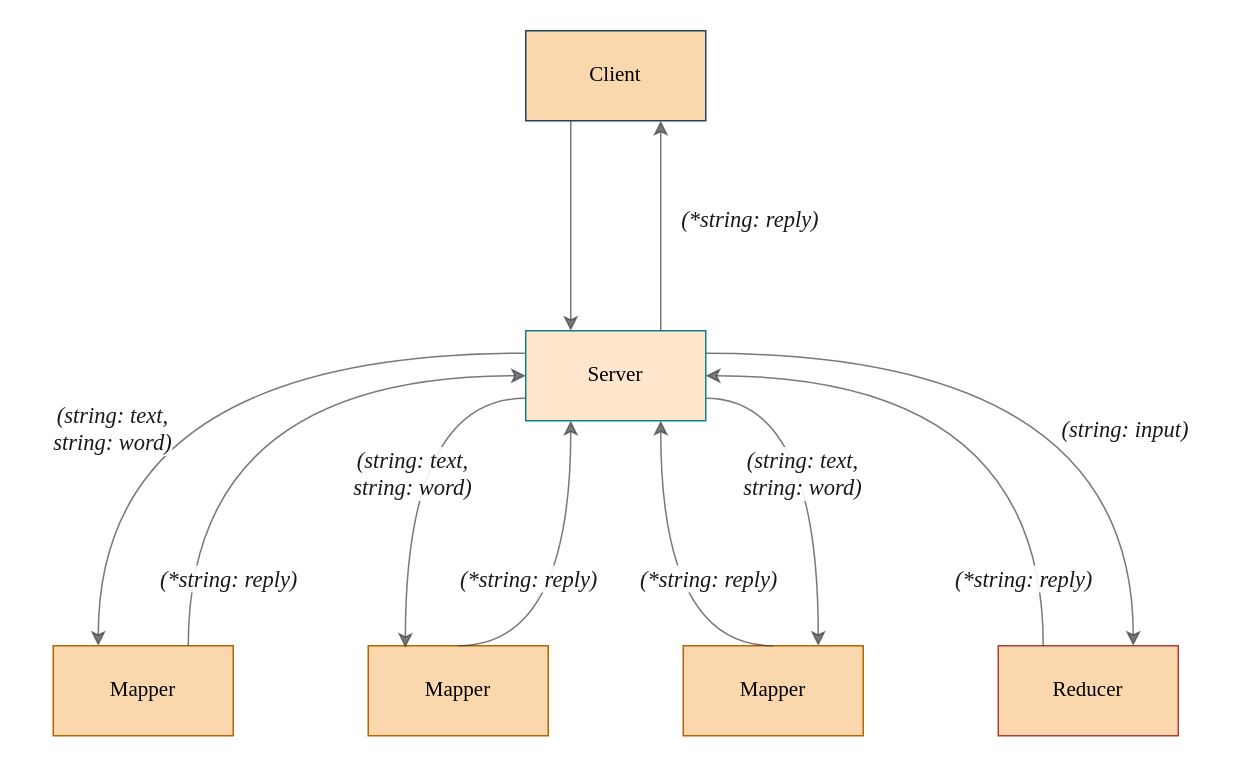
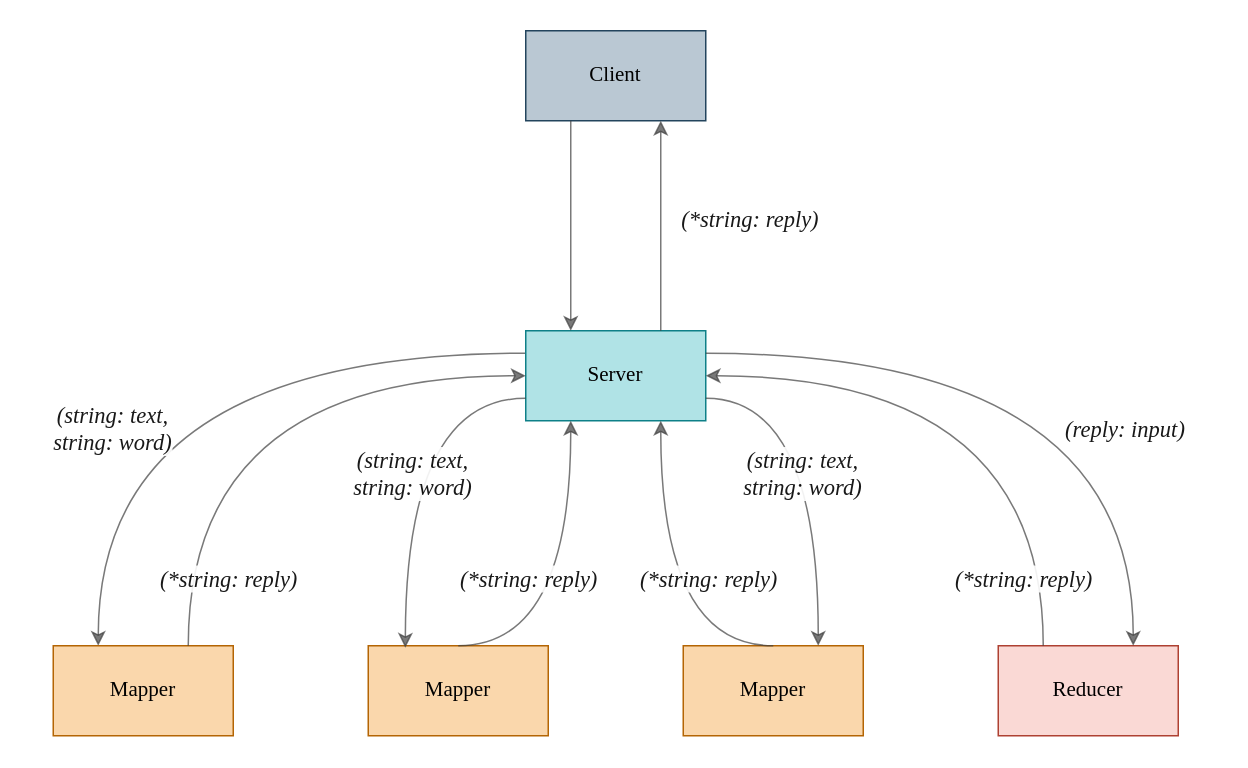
node "Client": fillcolor #fad7ac -> #bac8d3
node "Server": fillcolor #ffe6cc -> #b0e3e6
node "(string: input)": label "(string: input)" -> "(reply: input)"
node "Reducer": fillcolor #fad7ac -> #fad9d5
